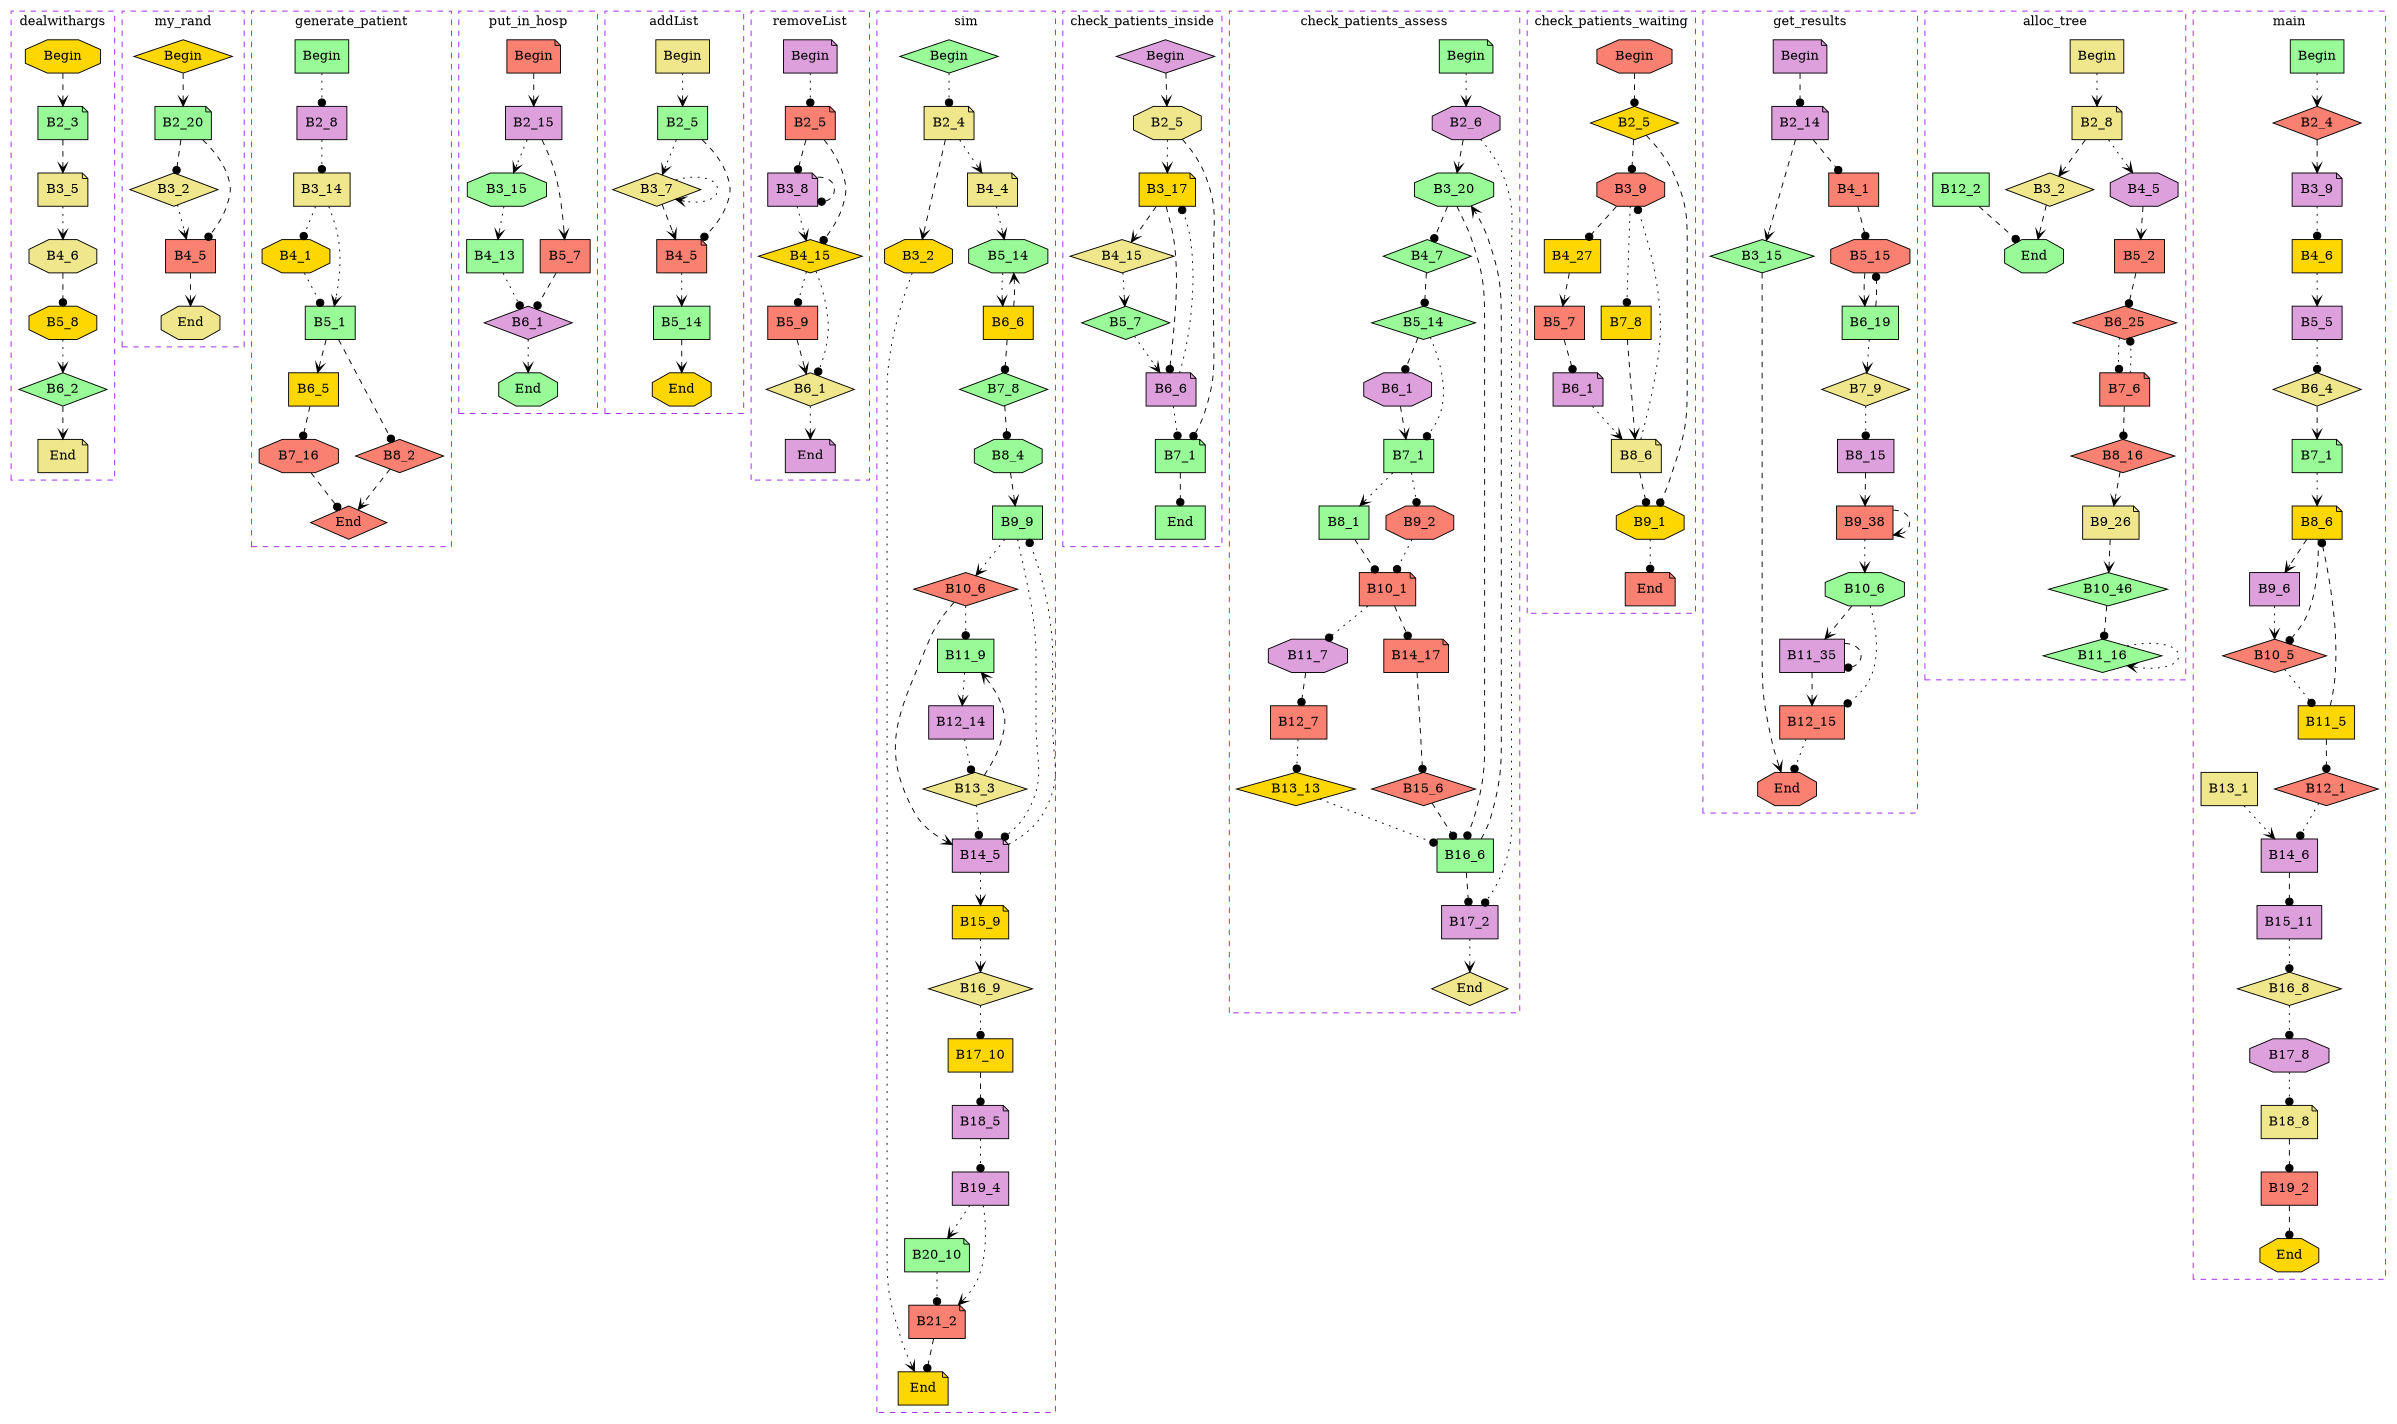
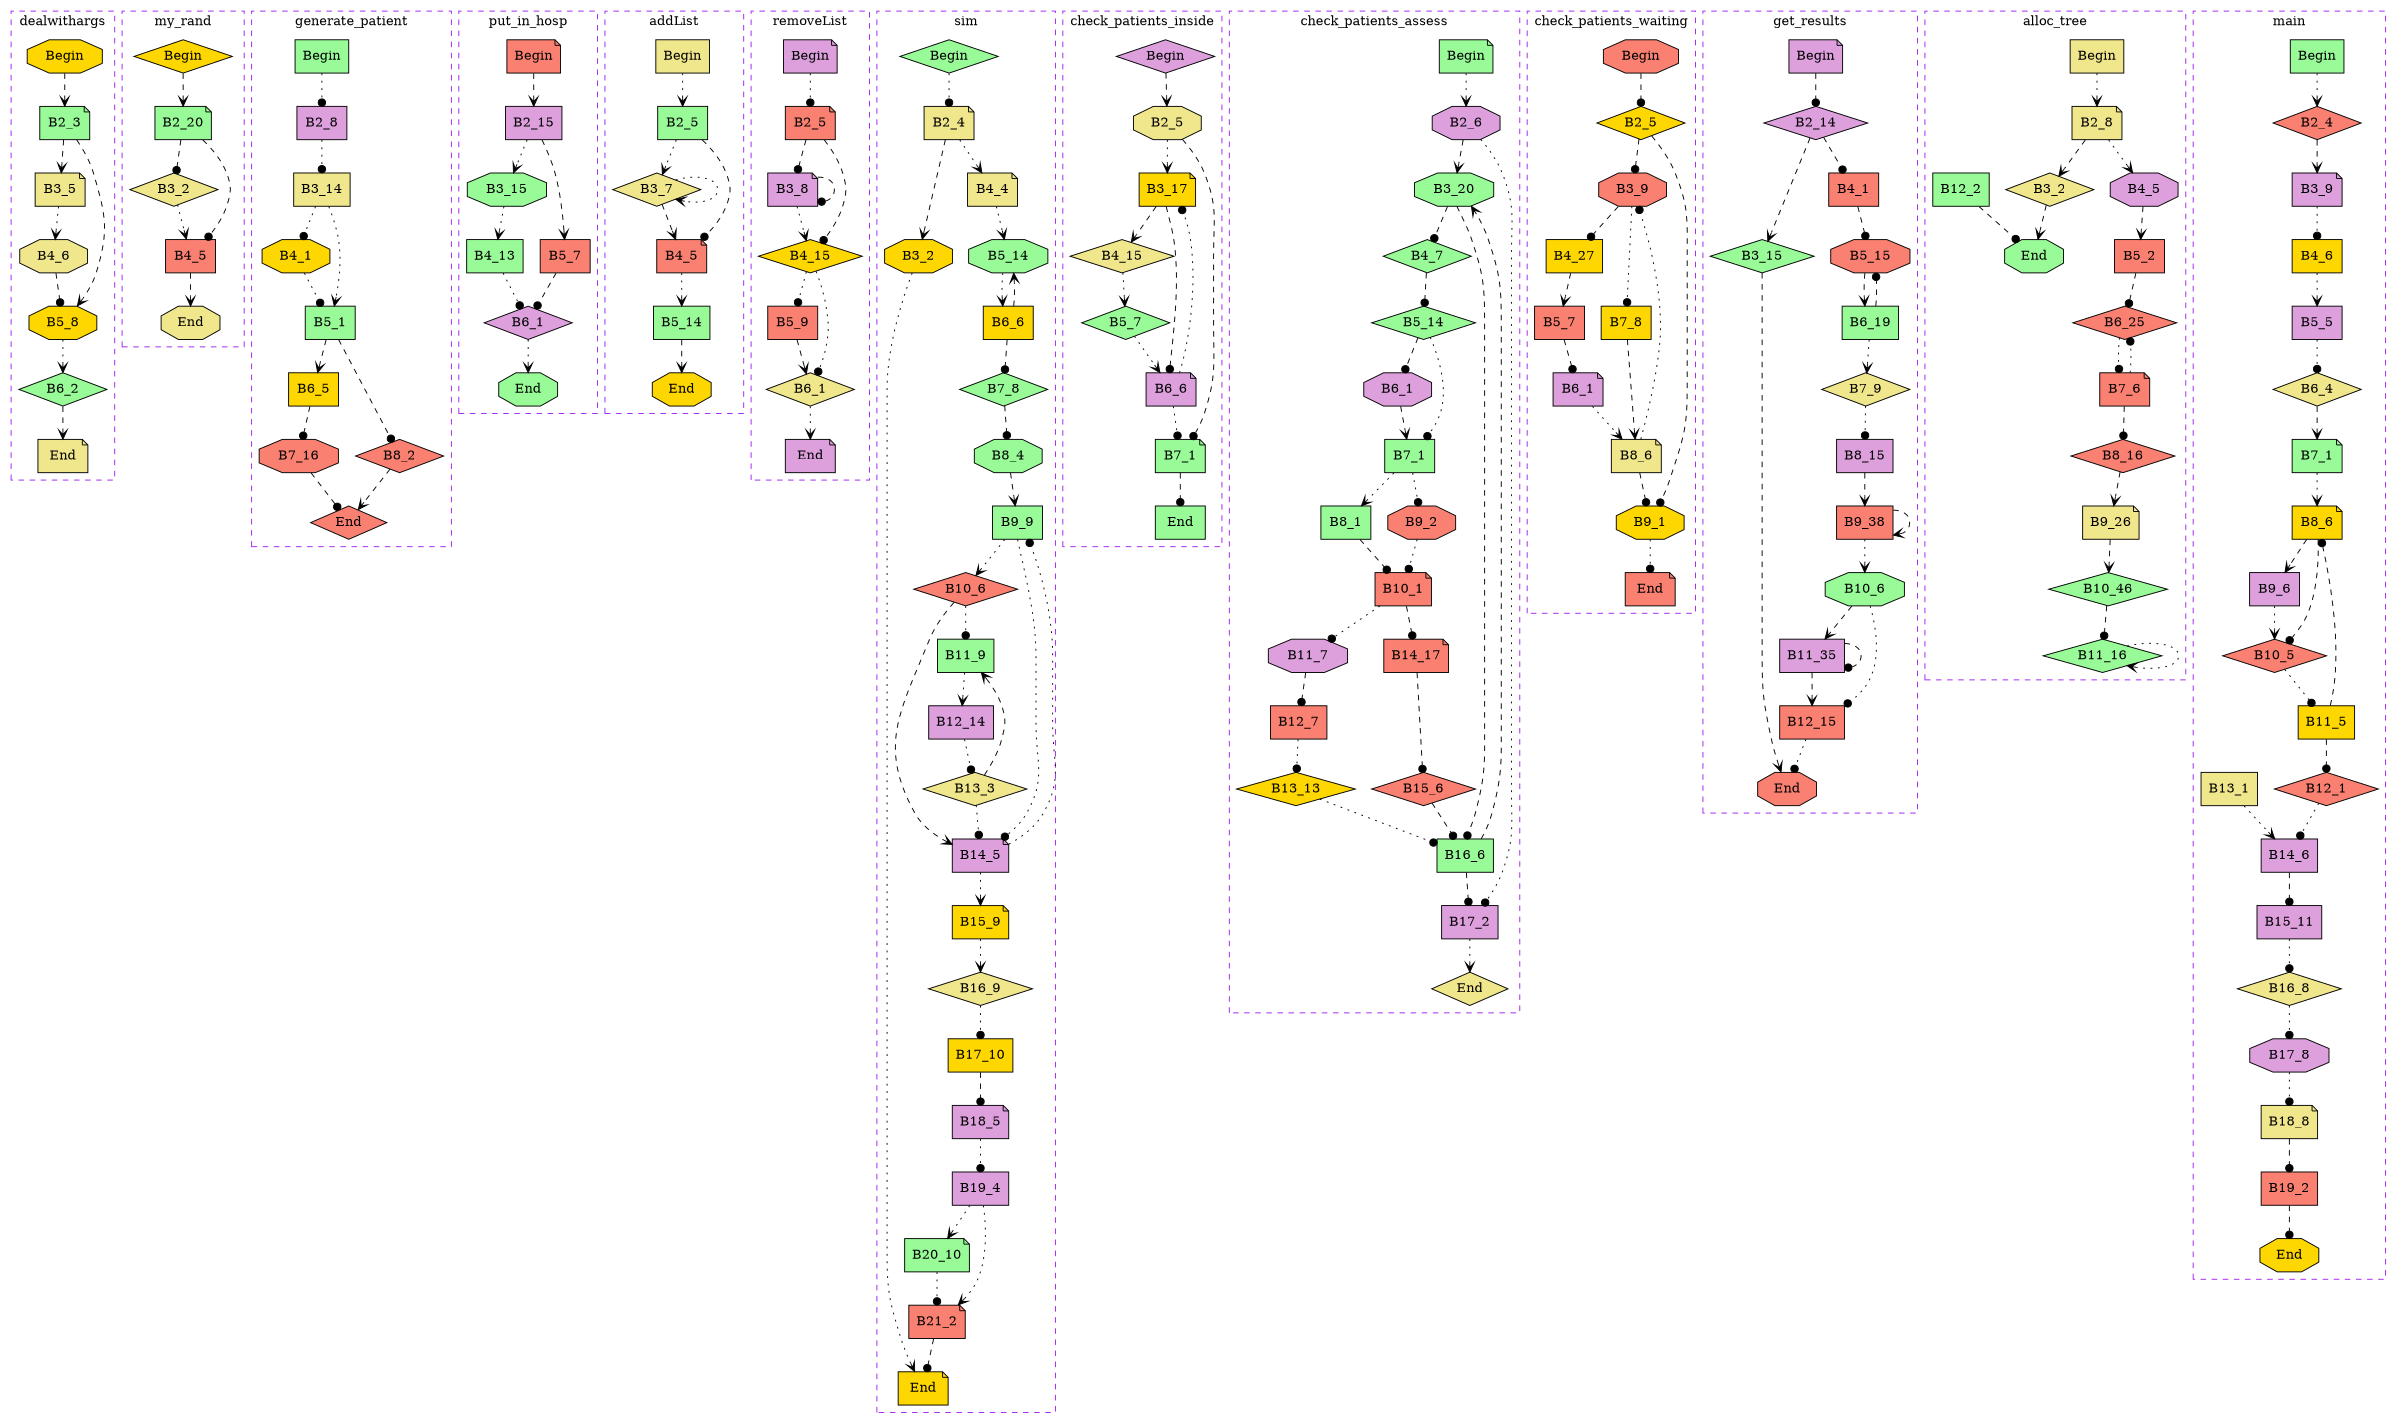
node "B2_14": shape note -> diamond
edge "B2_3" -> "B5_8": added
